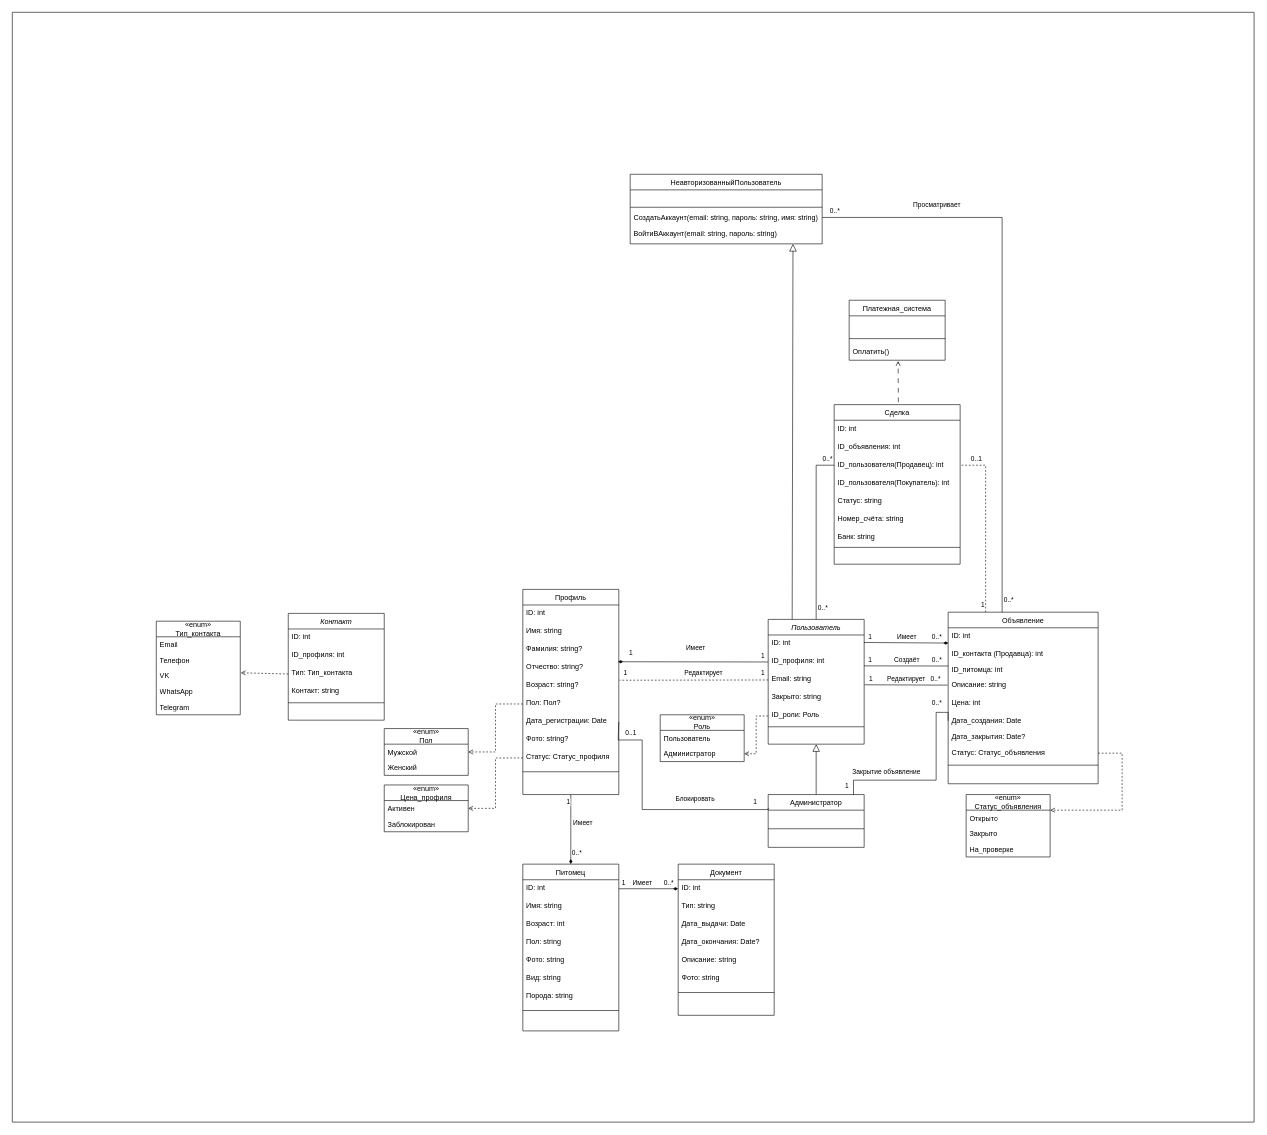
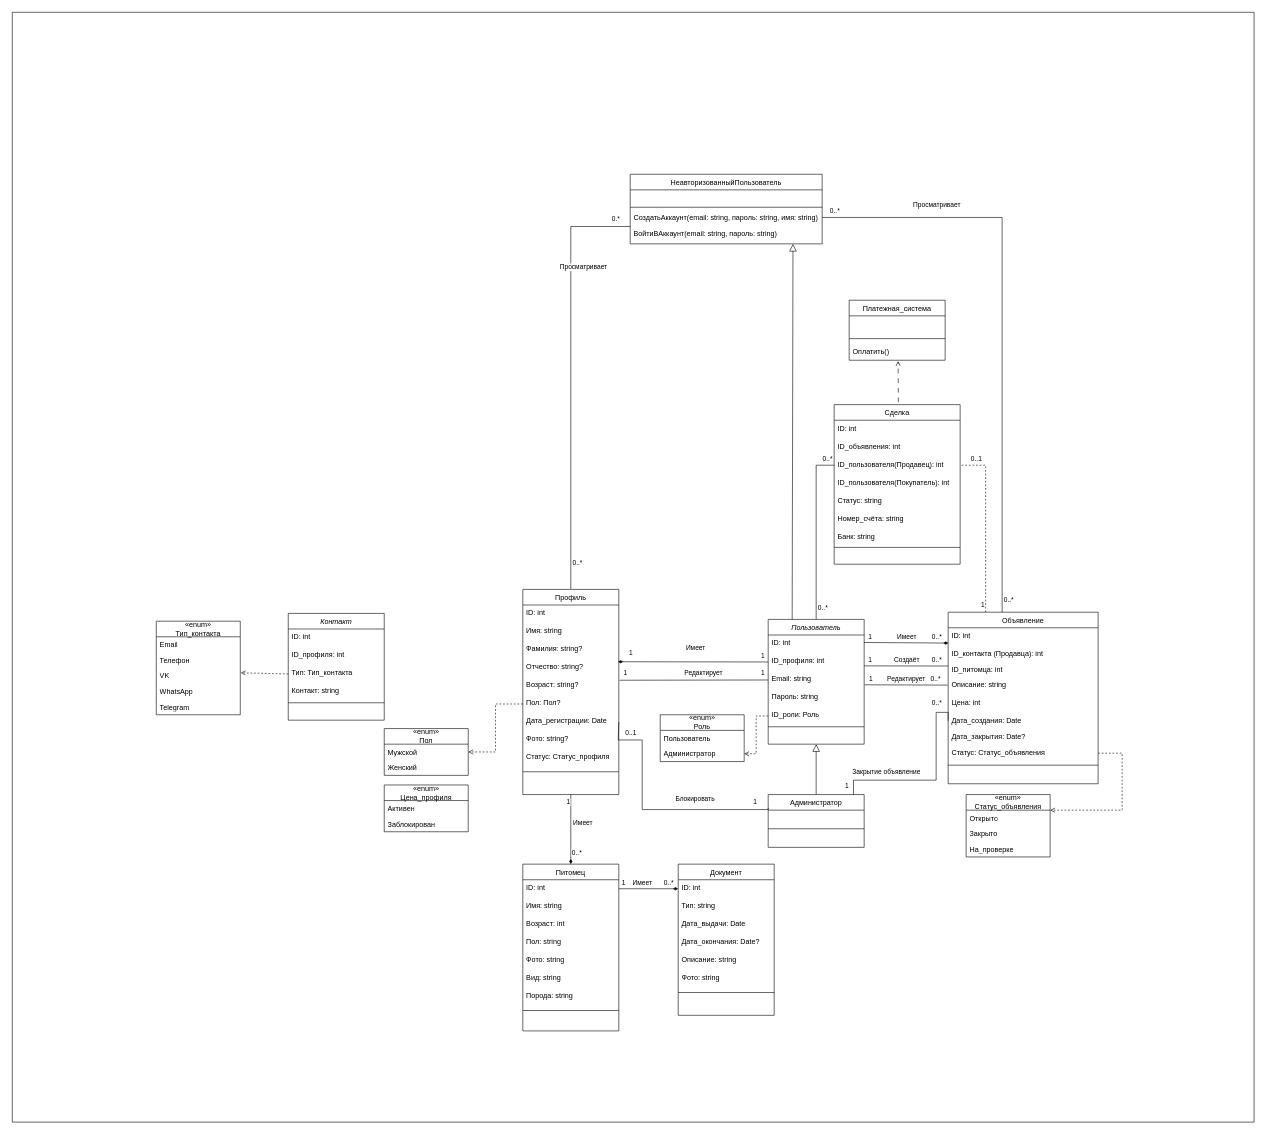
edge "НеавторизованныйПользователь" -- "Профиль": added, labels "0.*", "Просматривает", "0..*"
edge "Email: string" -- "Возраст: string?": style dashed -> solid
node "Закрыто: string": label "Закрыто: string" -> "Пароль: string"
edge "Статус: Статус_профиля" -> "Активен": removed
